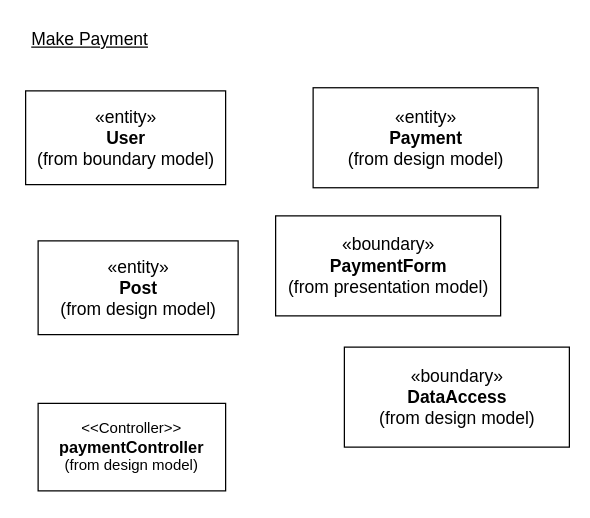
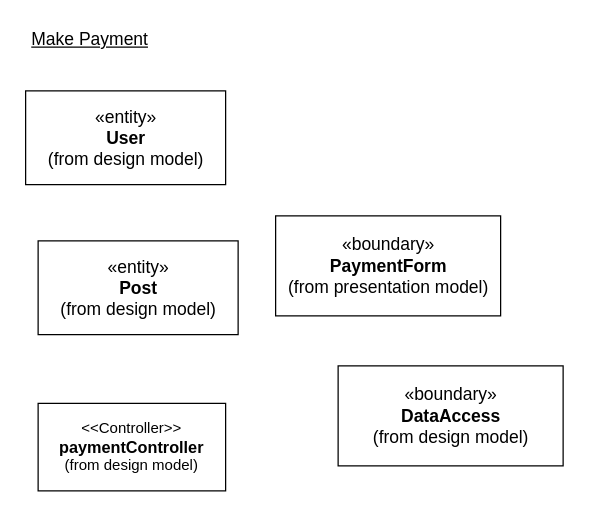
node "«entity» User (from boundary model)": label "«entity» User (from boundary model)" -> "«entity» User (from design model)"
node "«entity» Payment (from design model)": removed
node "«boundary» DataAccess (from design model)": moved (457, 397) -> (451, 416)
